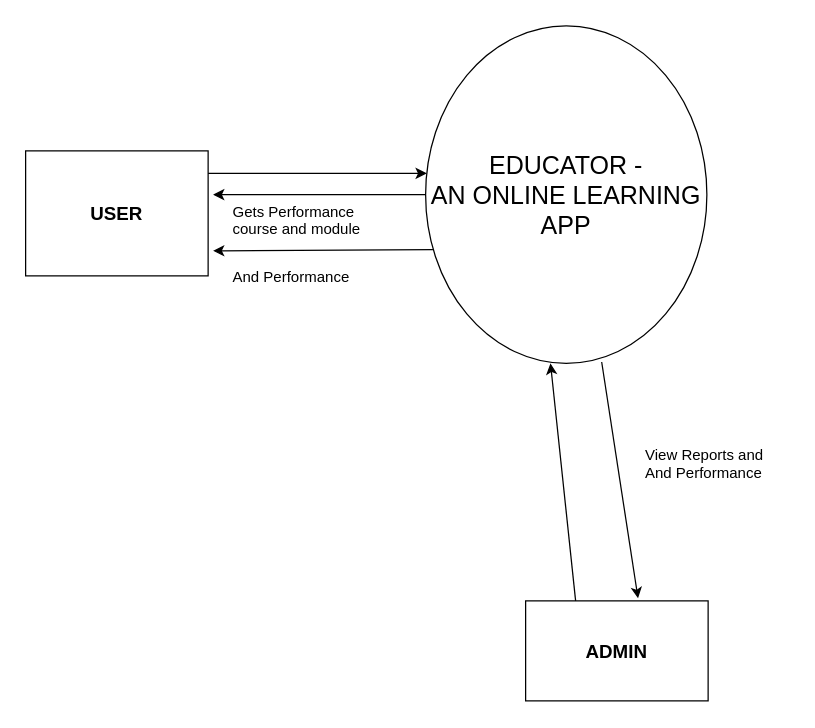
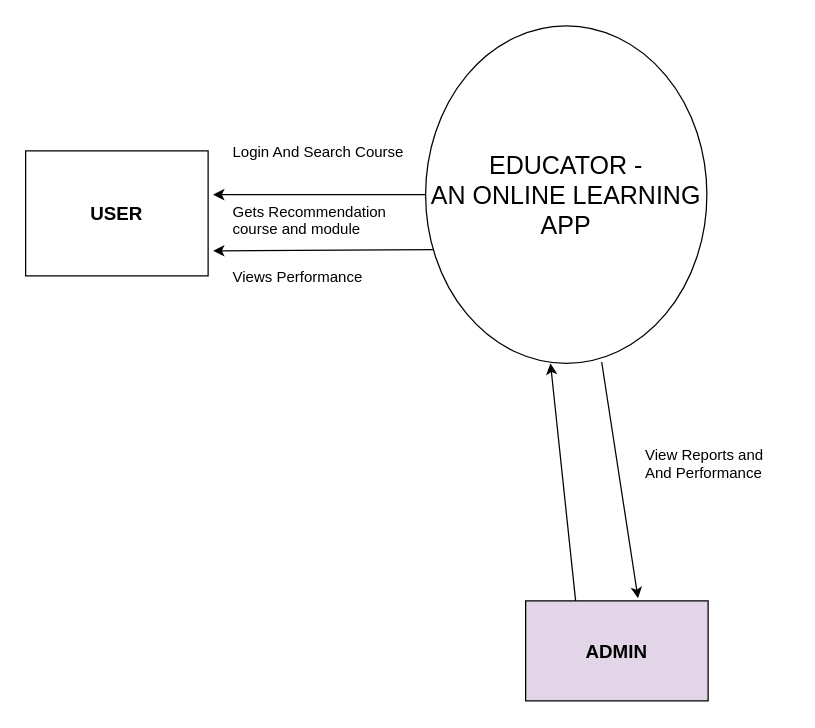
node "Login And Search Course": added
edge "USER" -> "EDUCATOR - AN ONLINE LEARNING APP": removed
node "Gets Performance course and module": label "Gets Performance course and module" -> "Gets Recommendation course and module"
node "And Performance": label "And Performance" -> "Views Performance"
node "ADMIN": fillcolor #ffffff -> #e1d5e7
